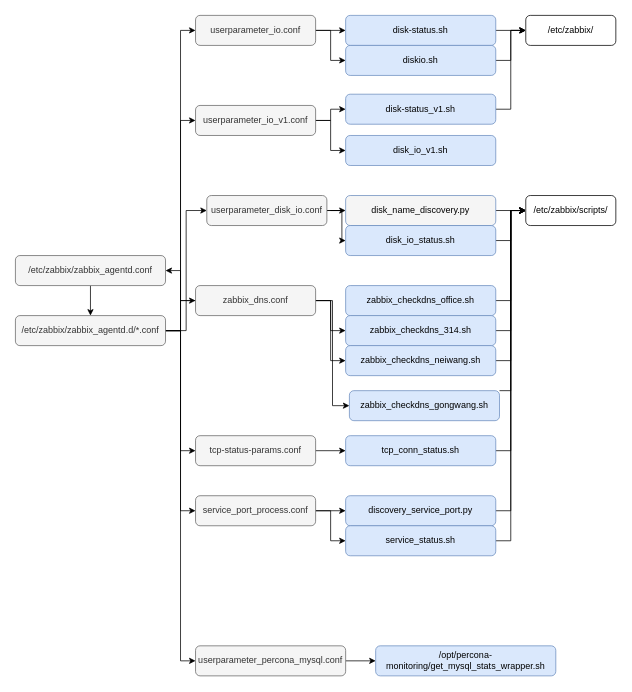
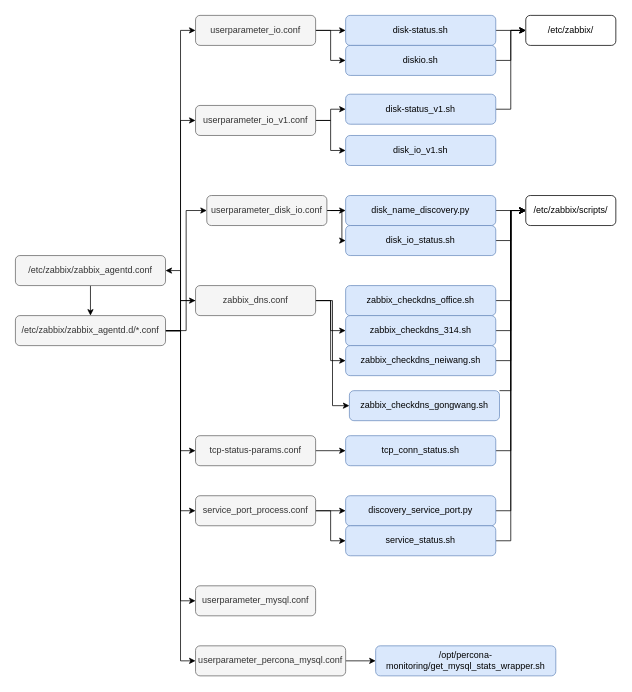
node "disk_name_discovery.py": fillcolor #f5f5f5 -> #dae8fc
edge "/etc/zabbix/zabbix_agentd.d/*.conf" -> "userparameter_mysql.conf": added
node "userparameter_mysql.conf": added
